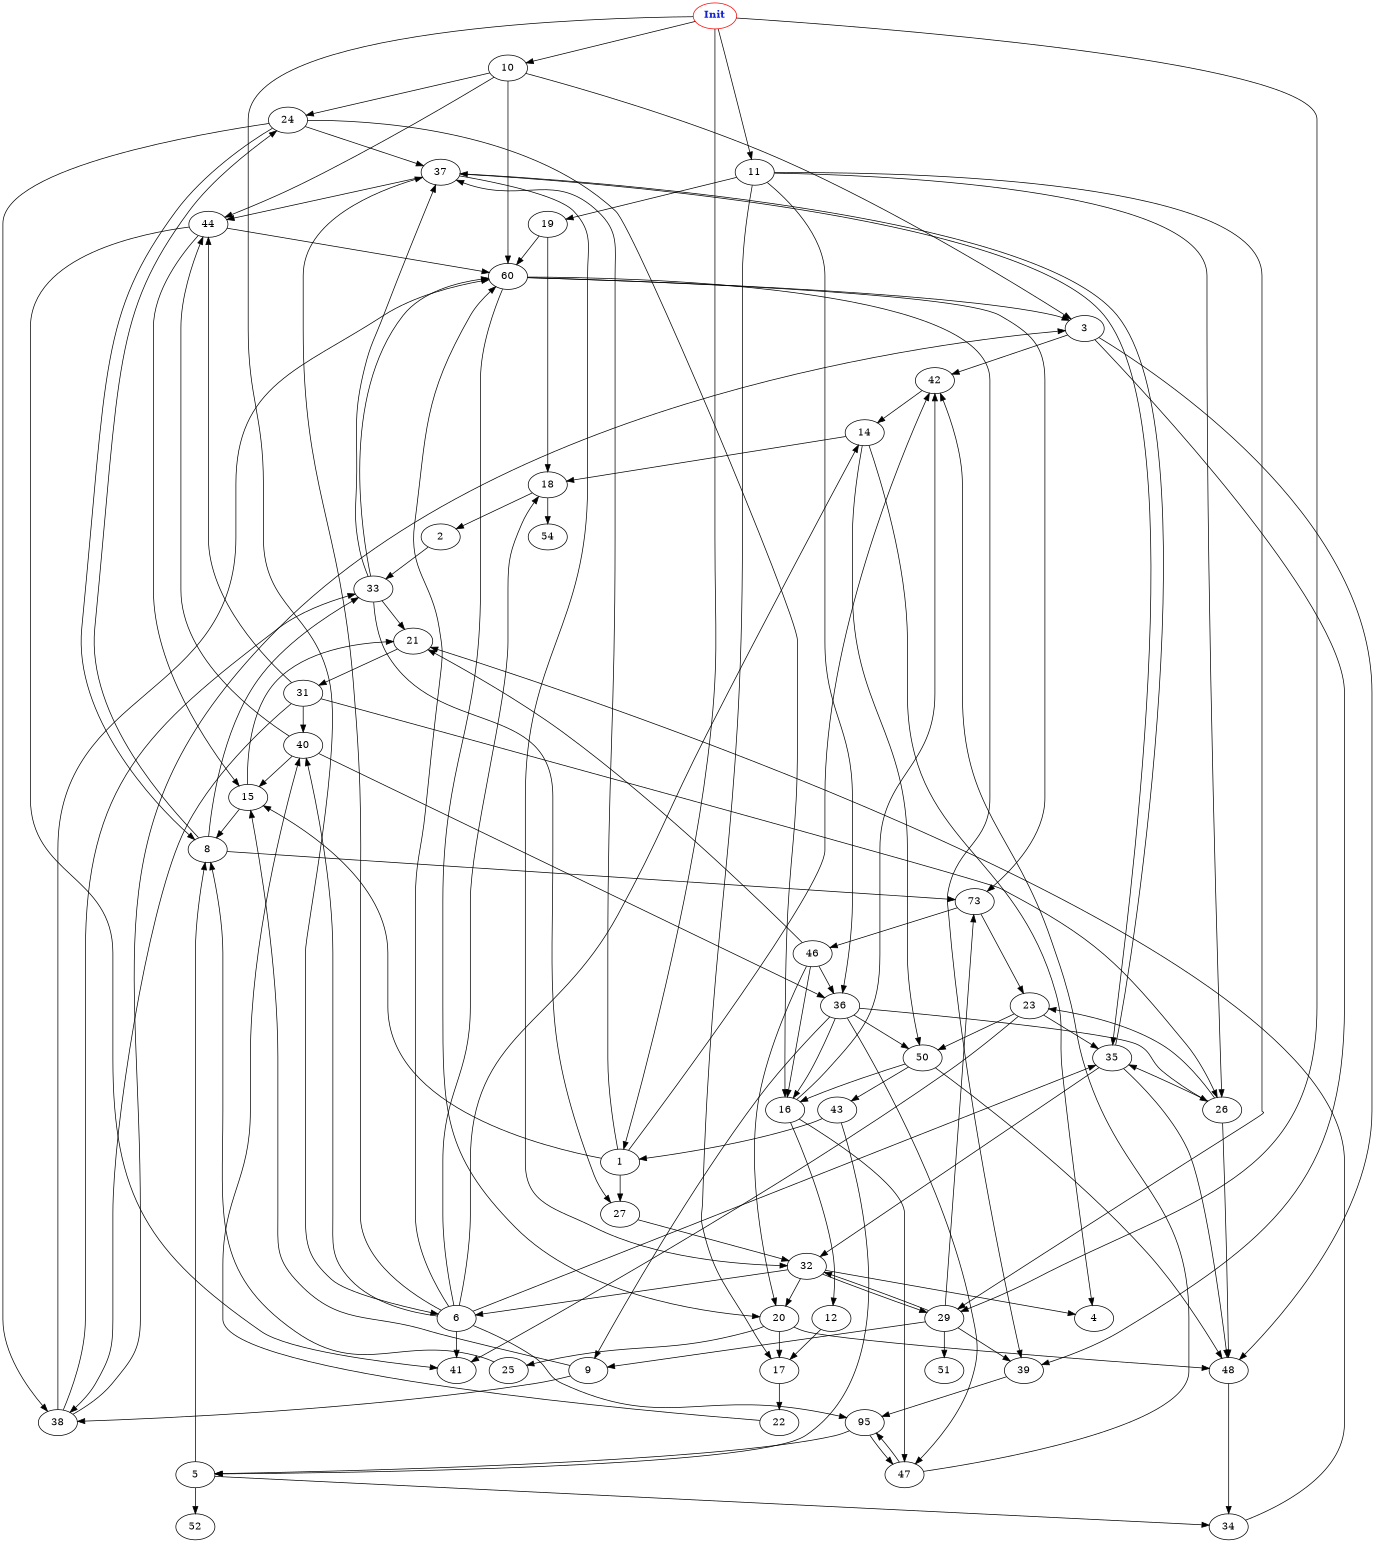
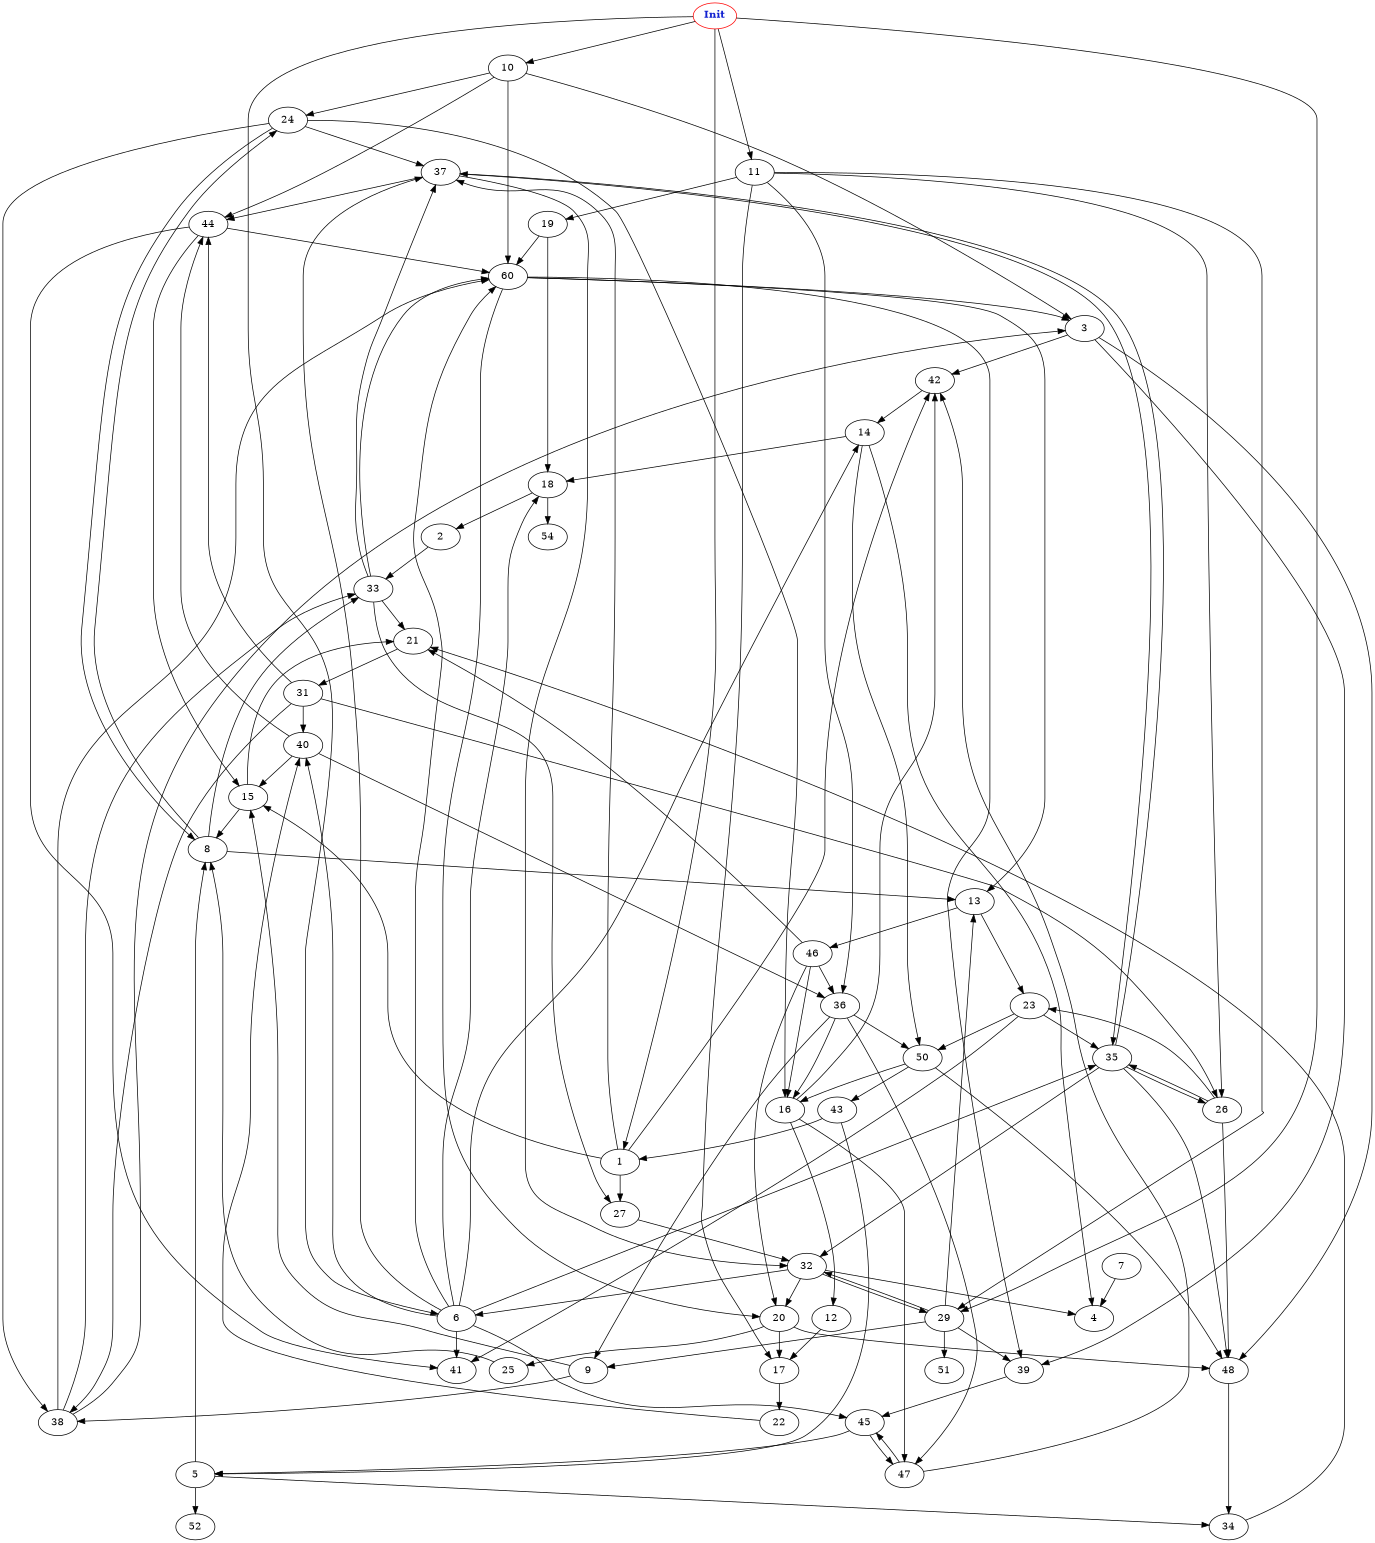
node "73": label "73" -> "13"
edge "36" -> "26": now "35" -> "26"
node "7": added
node "95": label "95" -> "45"
